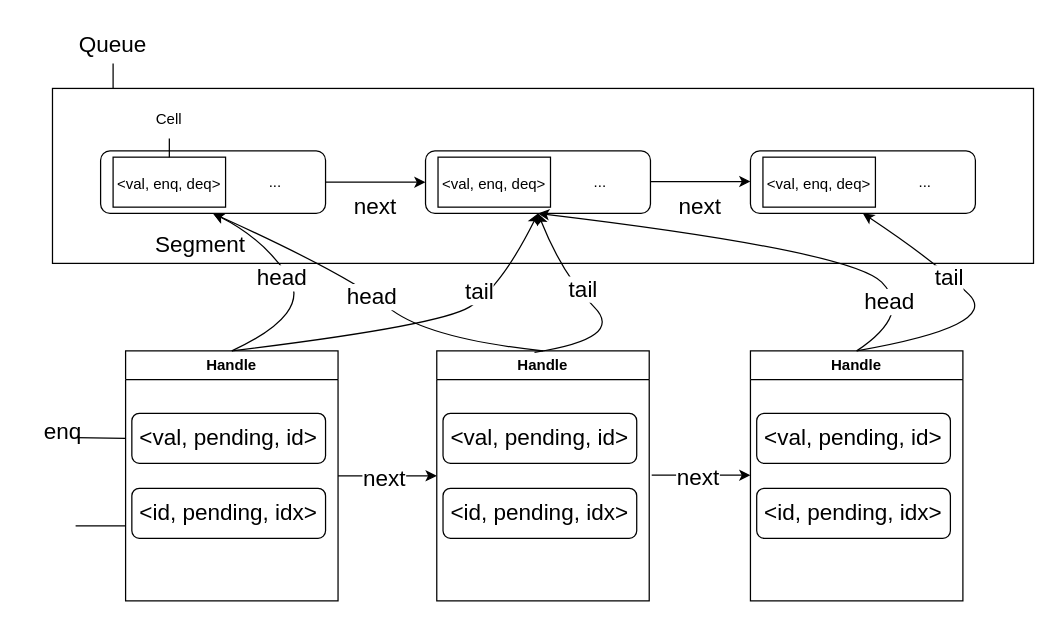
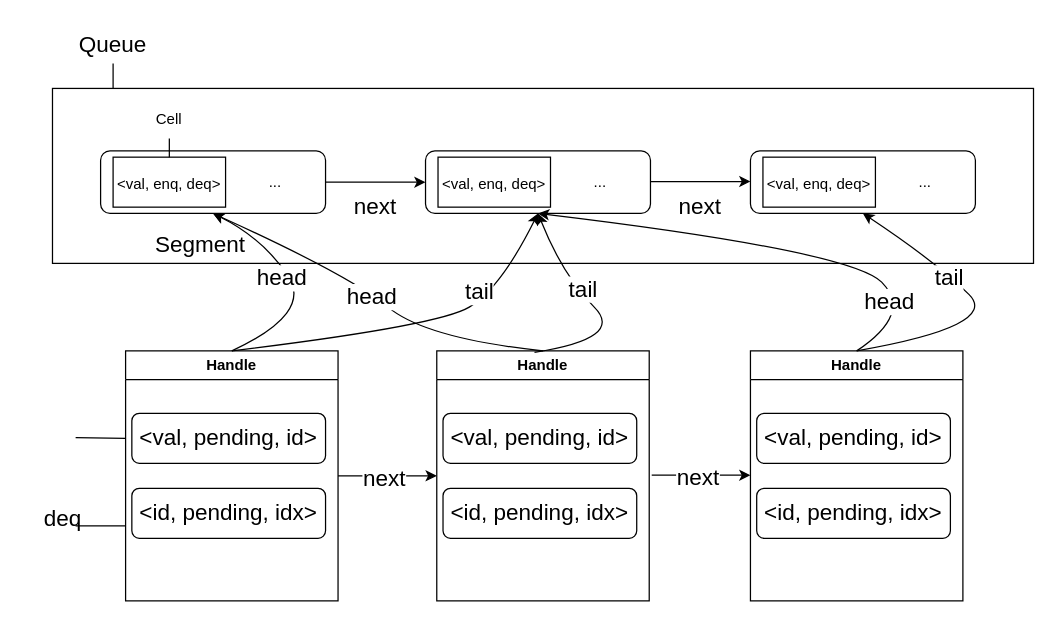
node "enq": removed
node "deq": added
